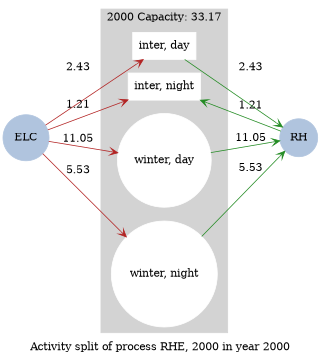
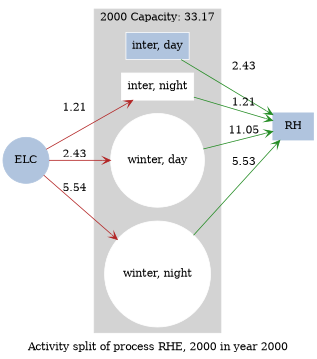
node "inter, day": fillcolor white -> lightsteelblue
edge "ELC" -> "inter, day": removed, label "2.43"
edge "RH" -> "inter, night": reversed
node "RH": shape circle -> box
edge "ELC" -> "winter, day": label "11.05" -> "2.43"
edge "ELC" -> "winter, night": label "5.53" -> "5.54"
